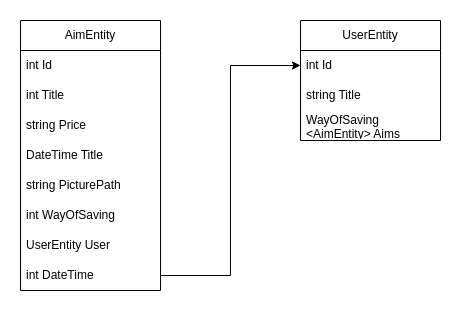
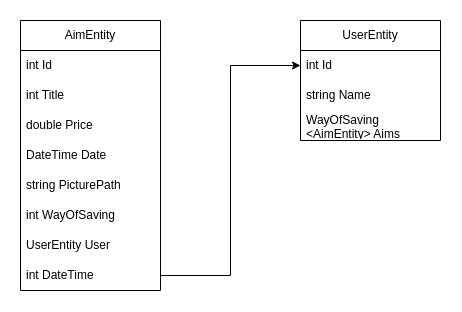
node "string Title": label "string Title" -> "string Name"
node "string Price": label "string Price" -> "double Price"
node "DateTime Title": label "DateTime Title" -> "DateTime Date"
